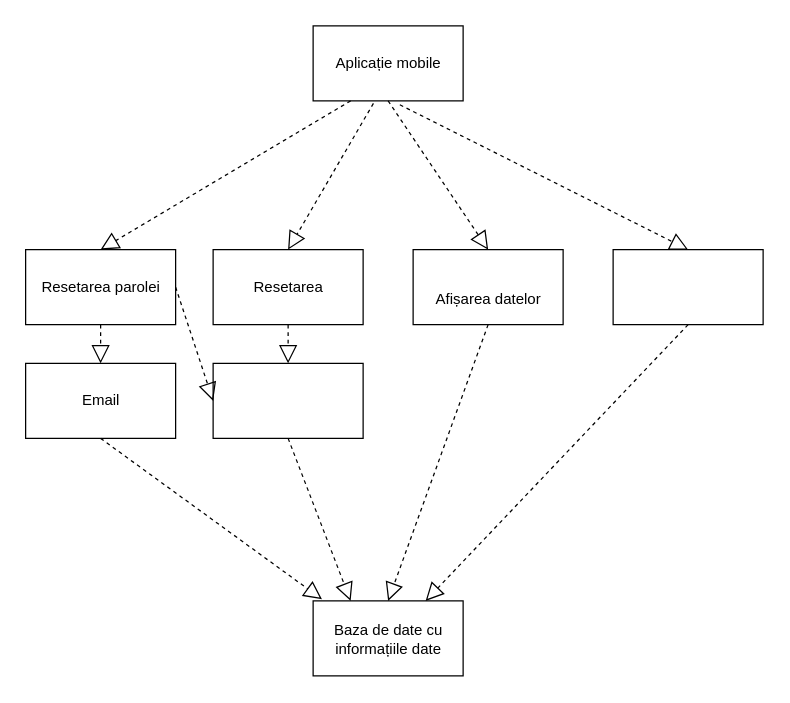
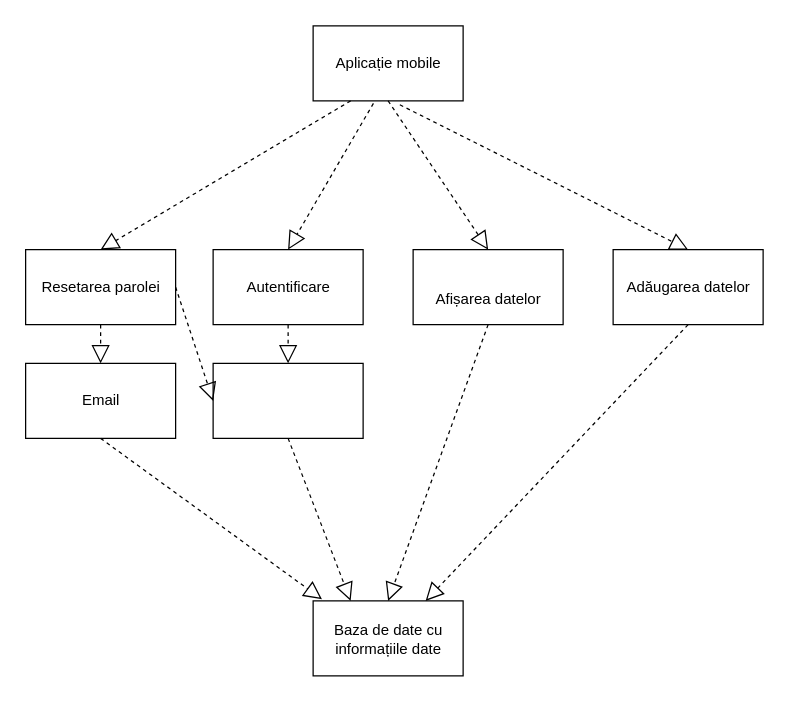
node "Resetarea": label "Resetarea" -> "Autentificare"
node "Adăugarea datelor": added
